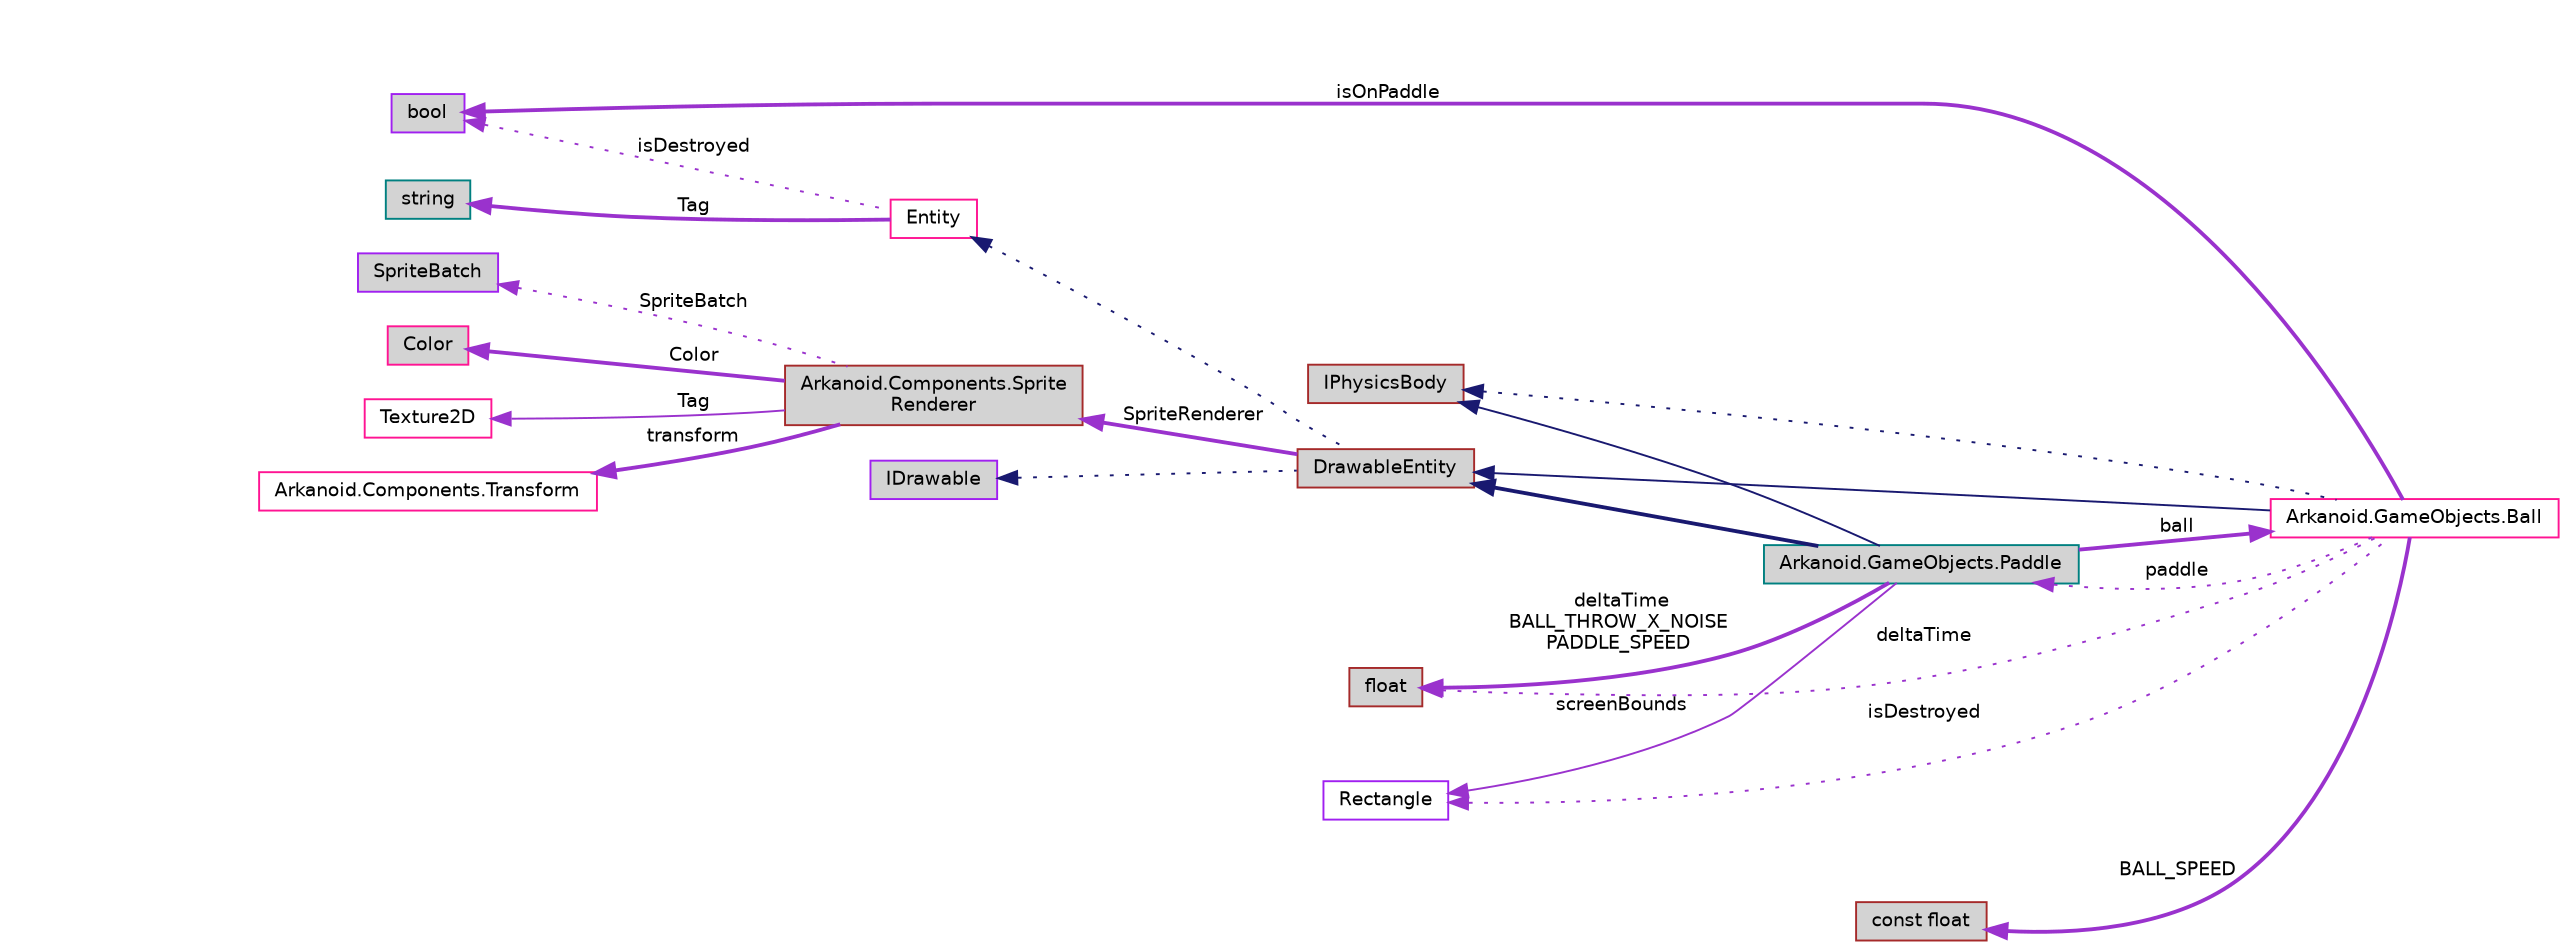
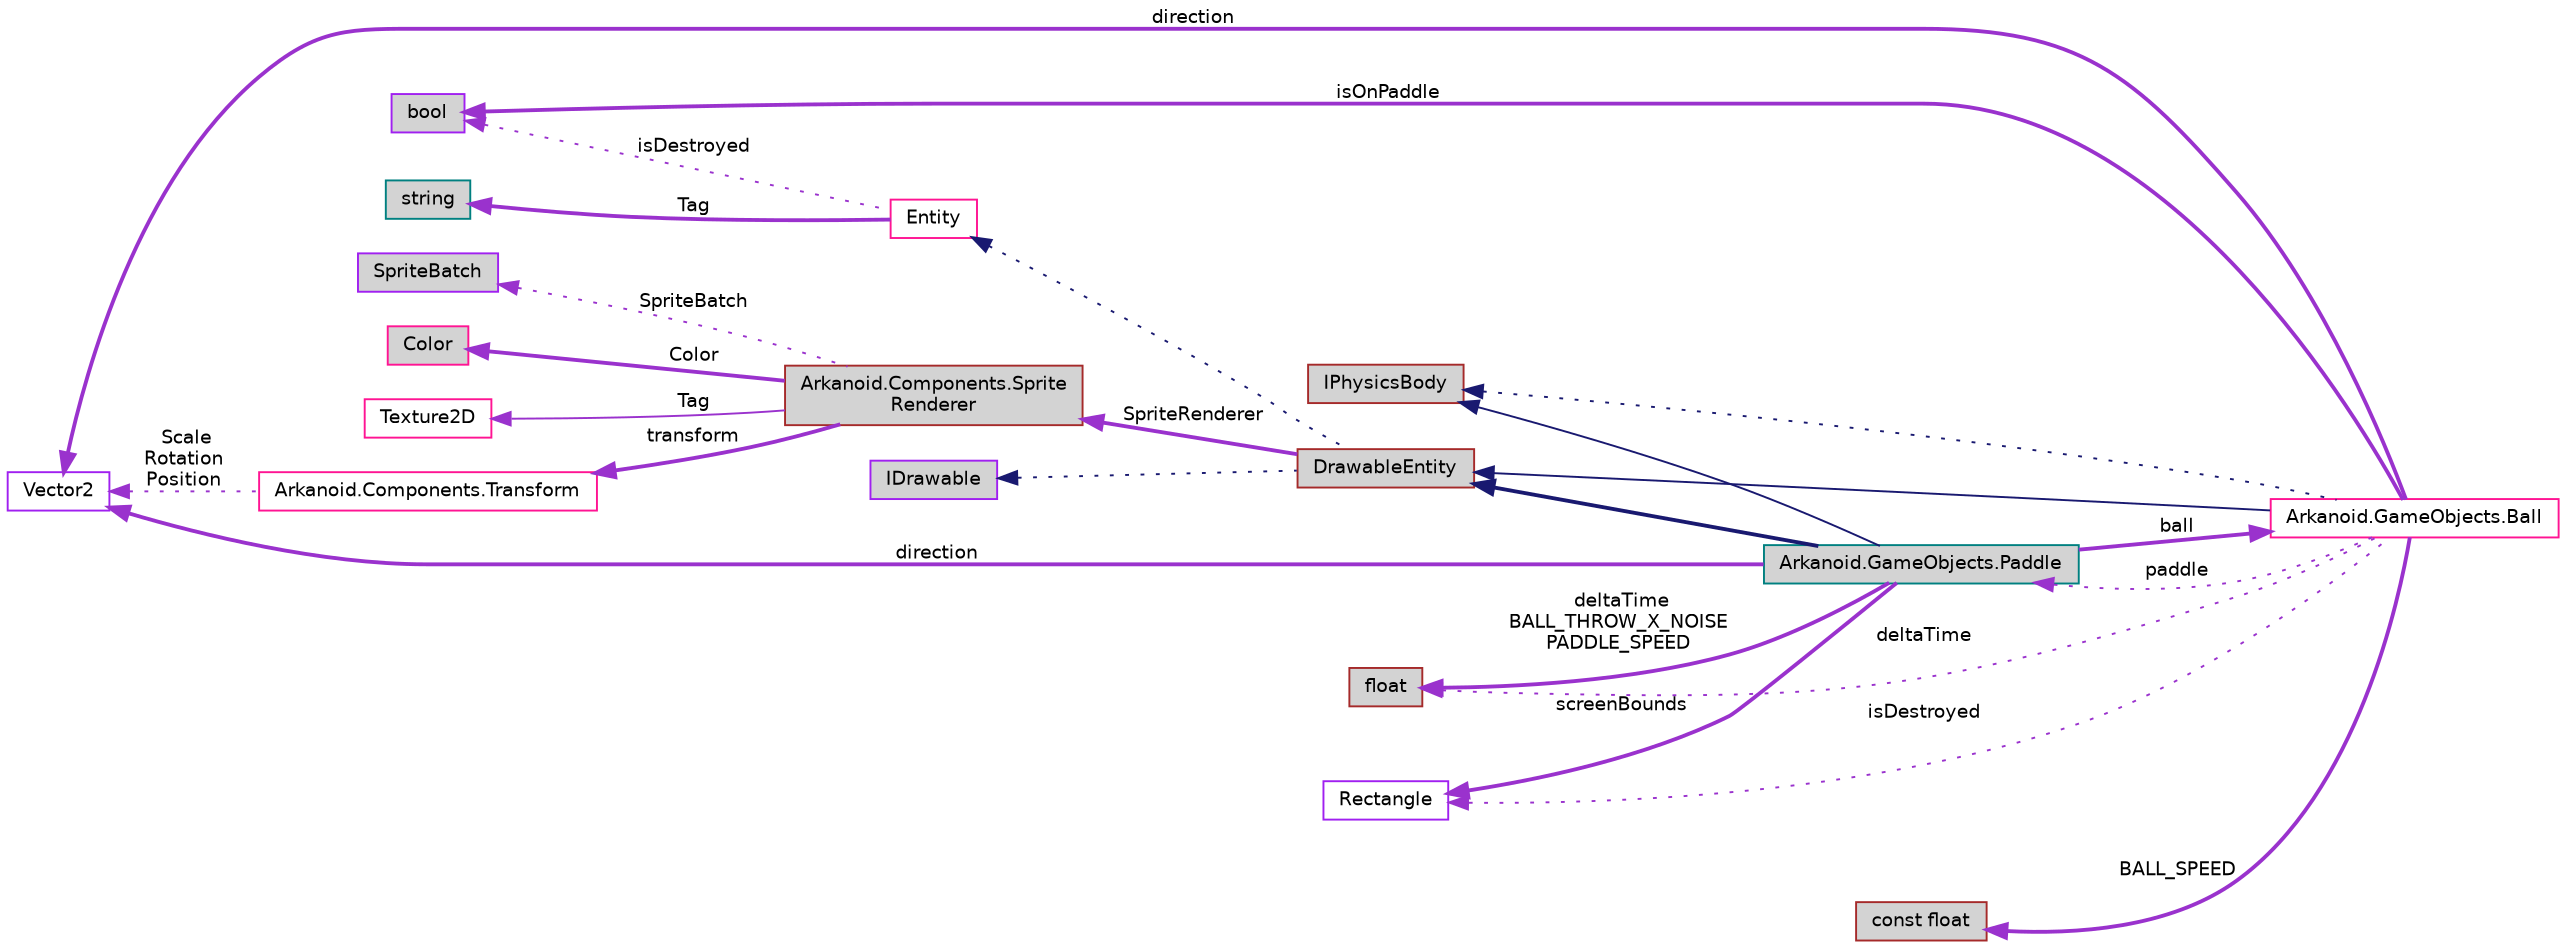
node "Vector2": added
edge "Arkanoid.GameObjects.Paddle" -> "Rectangle": style solid -> bold
